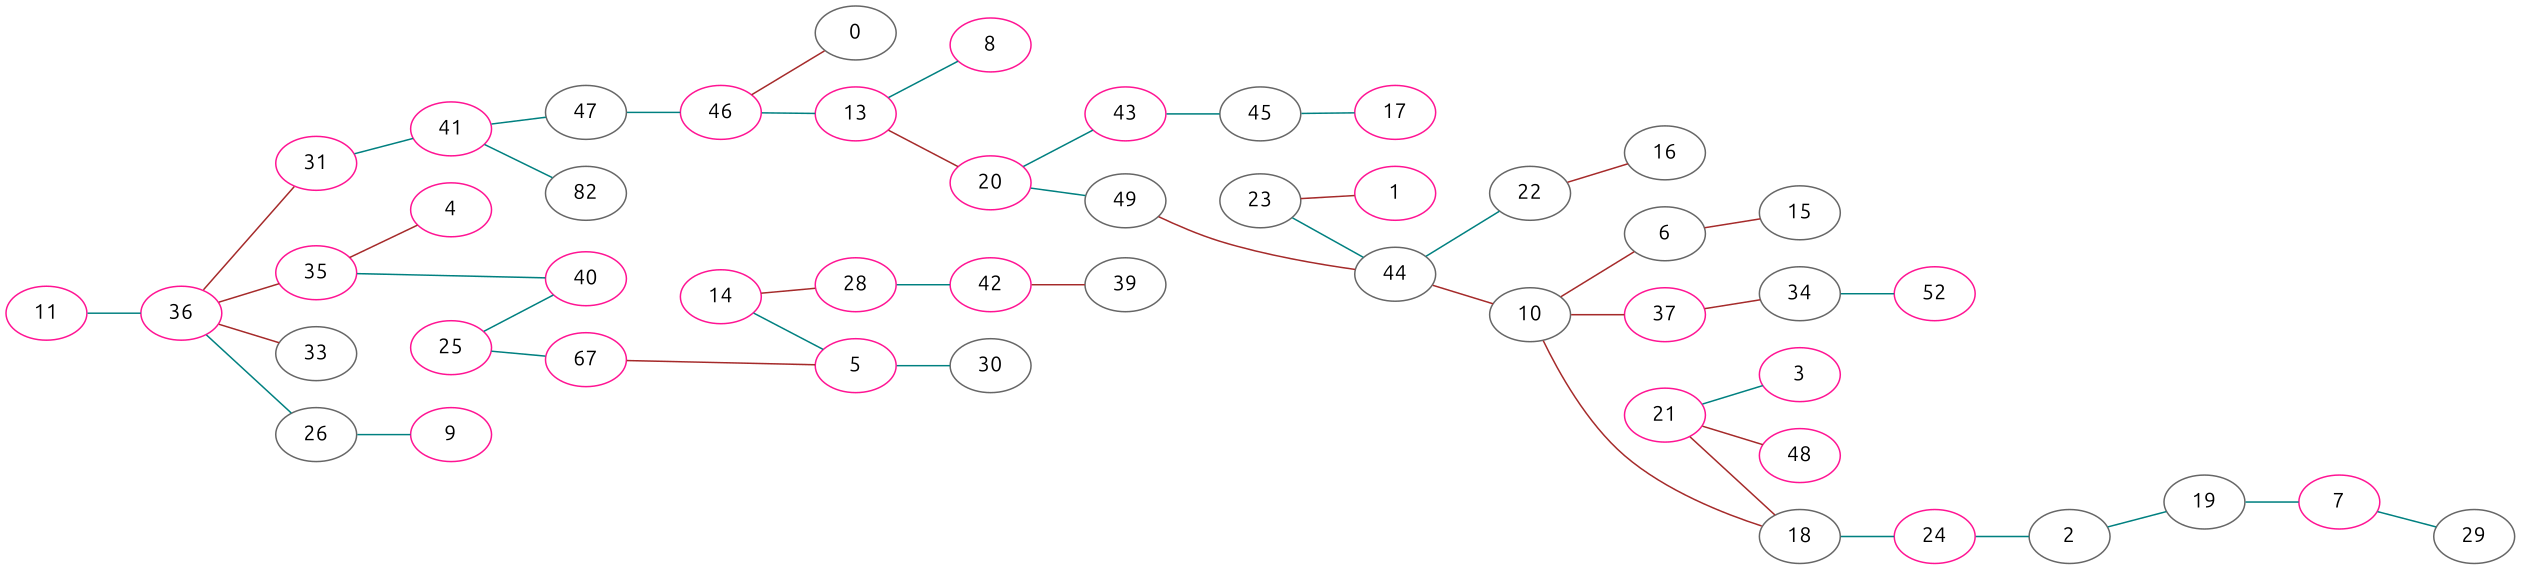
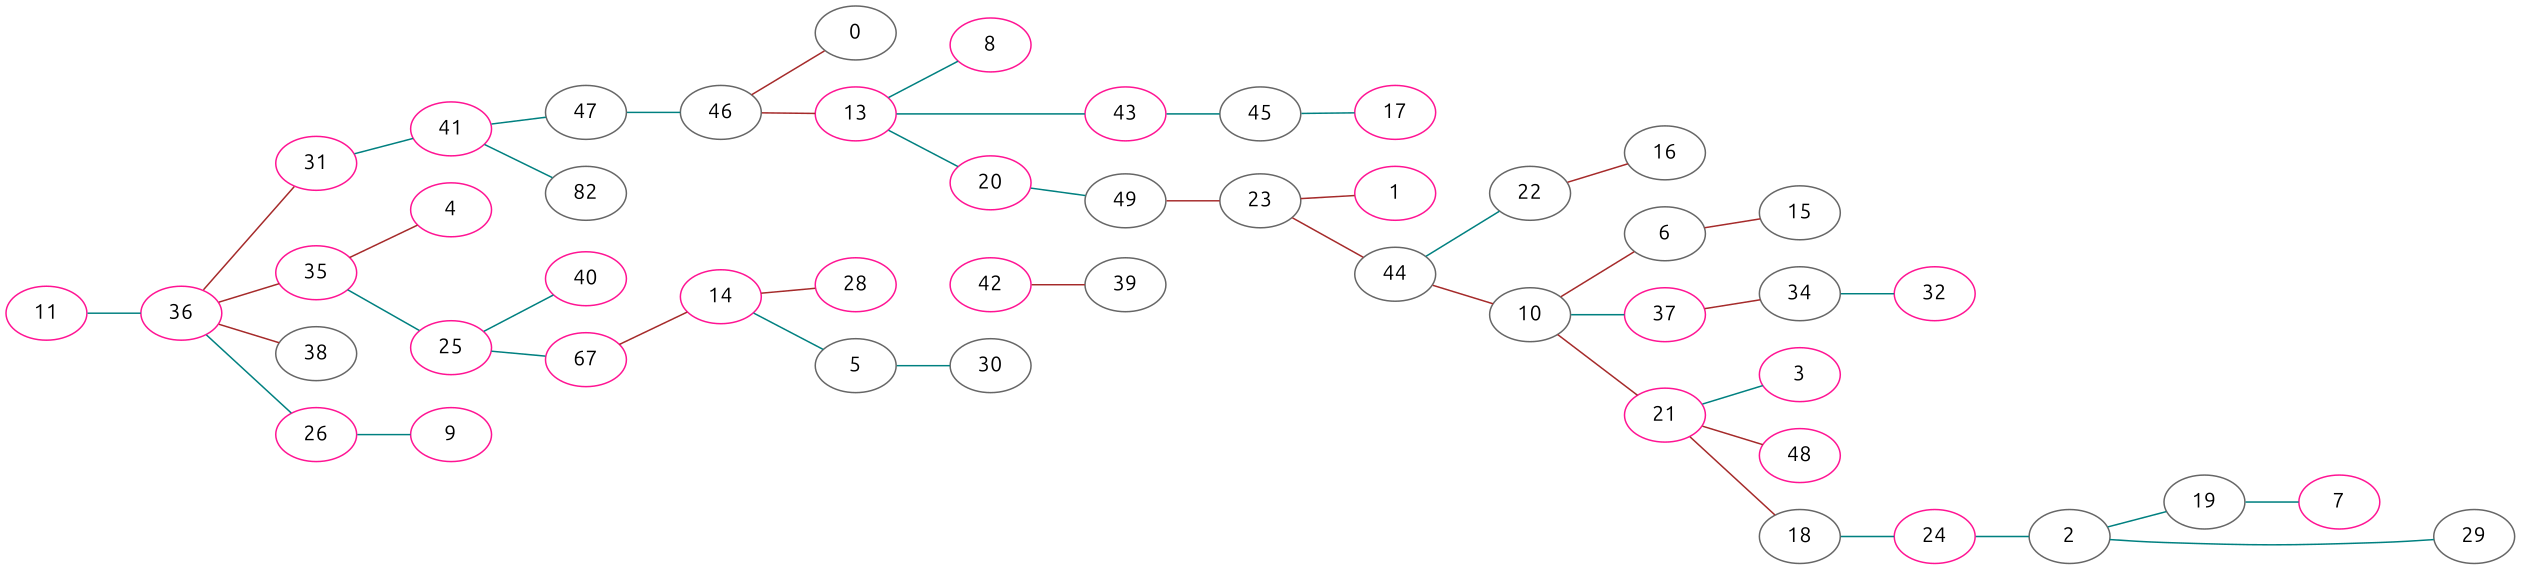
node "46": color deeppink -> gray40
edge "46" -- "13": color teal -> brown
edge "13" -- "20": color brown -> teal
edge "43" -- "20": now "43" -- "13"
edge "23" -- "44": color teal -> brown
edge "49" -- "44": now "49" -- "23"
edge "35" -- "40": now "35" -- "25"
edge "28" -- "42": removed
node "52": label "52" -> "32"
edge "10" -- "37": color brown -> teal
node "33": label "33" -> "38"
edge "67" -- "5": now "67" -- "14"
node "5": color deeppink -> gray40
node "26": color gray40 -> deeppink
edge "10" -- "18": now "10" -- "21"
edge "7" -- "29": now "2" -- "29"
